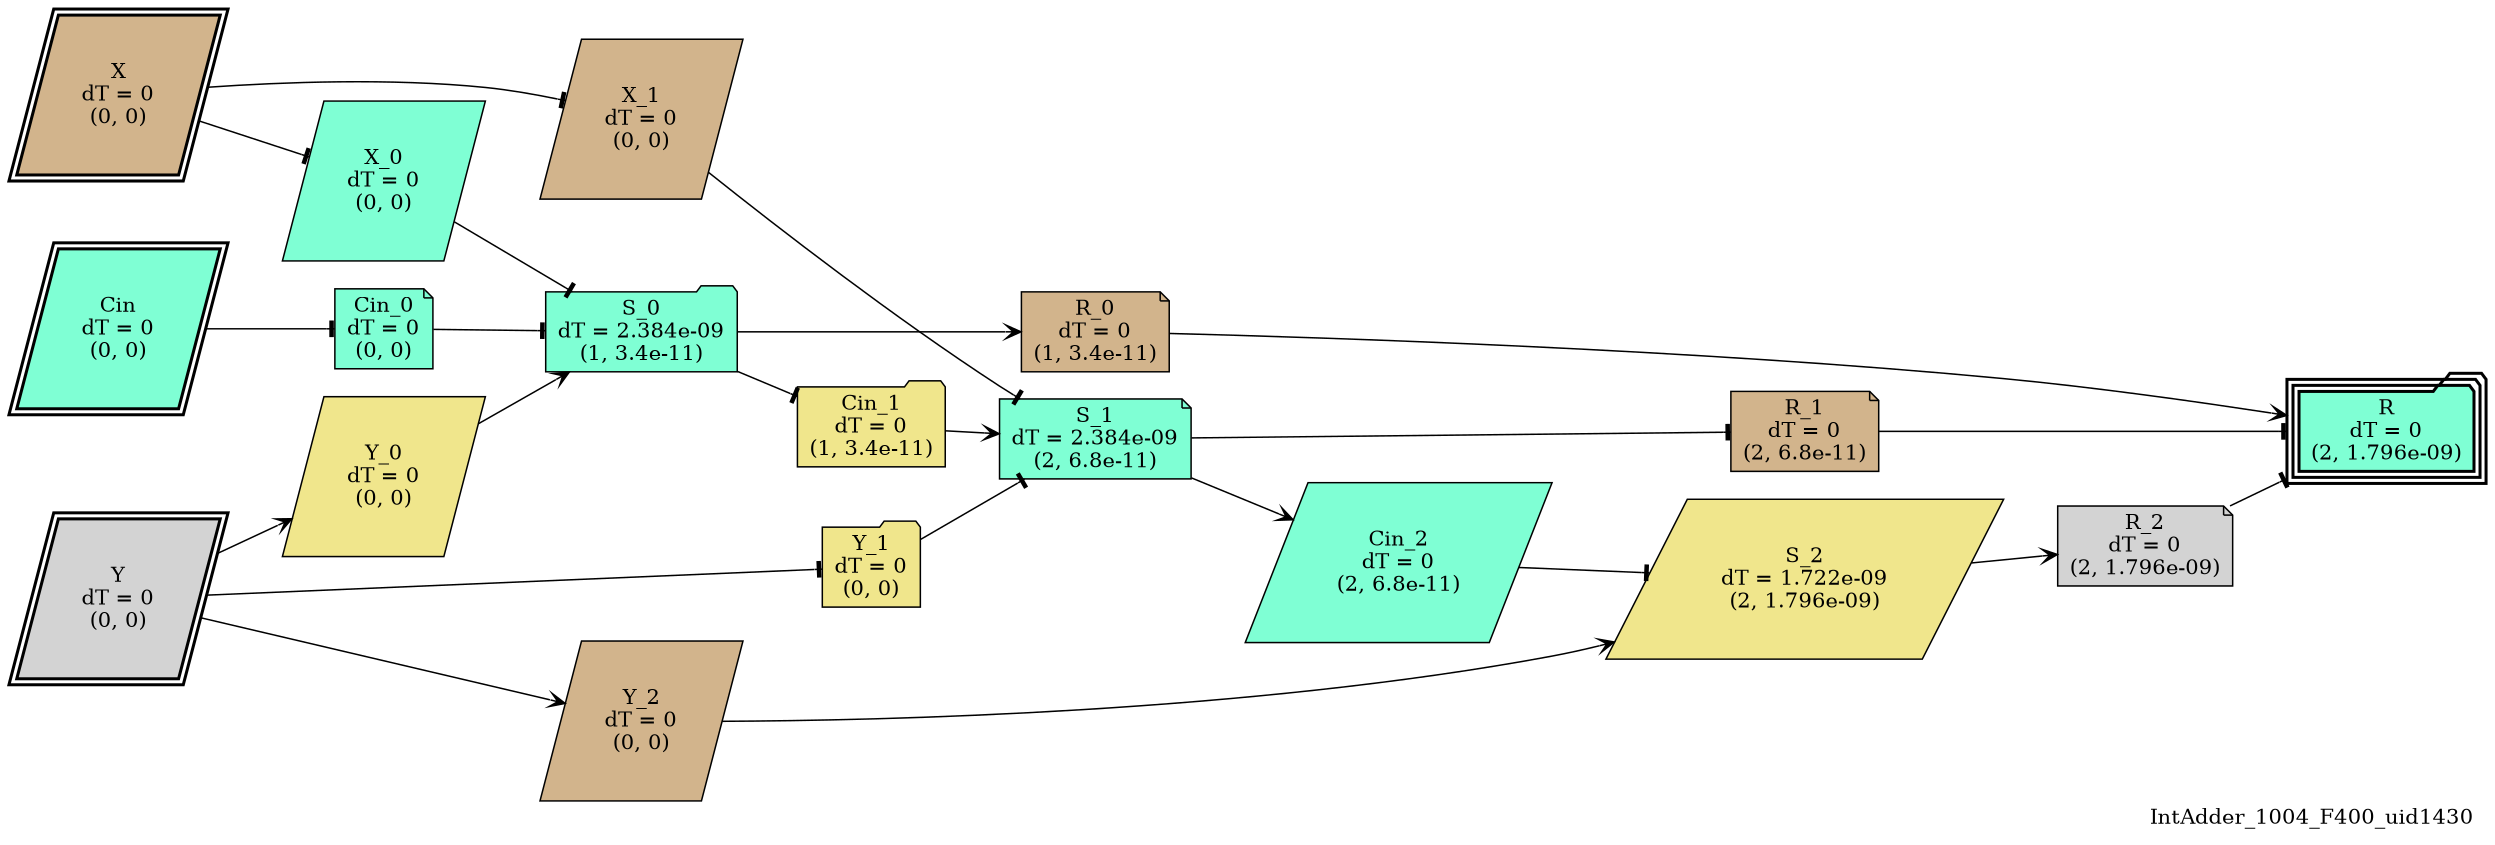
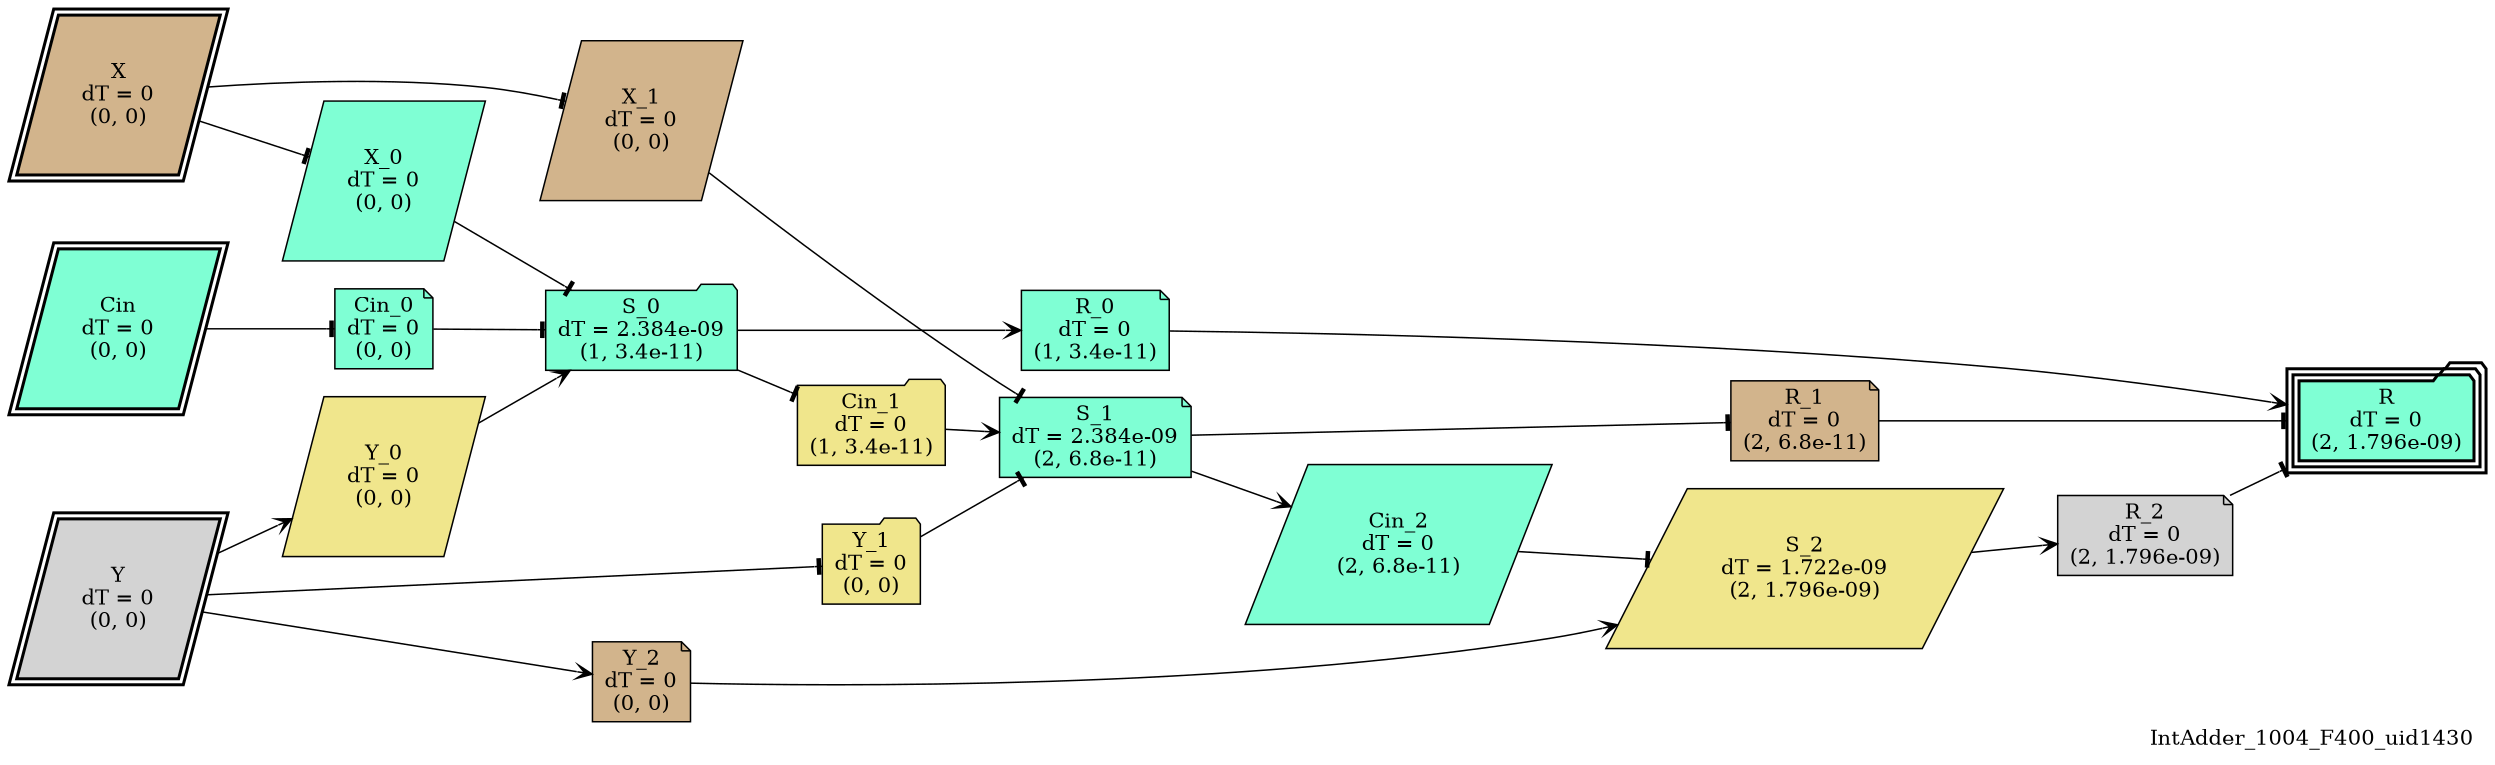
node "R_0 dT = 0 (1, 3.4e-11)": fillcolor tan -> aquamarine
node "Y_2 dT = 0 (0, 0)": shape parallelogram -> note
